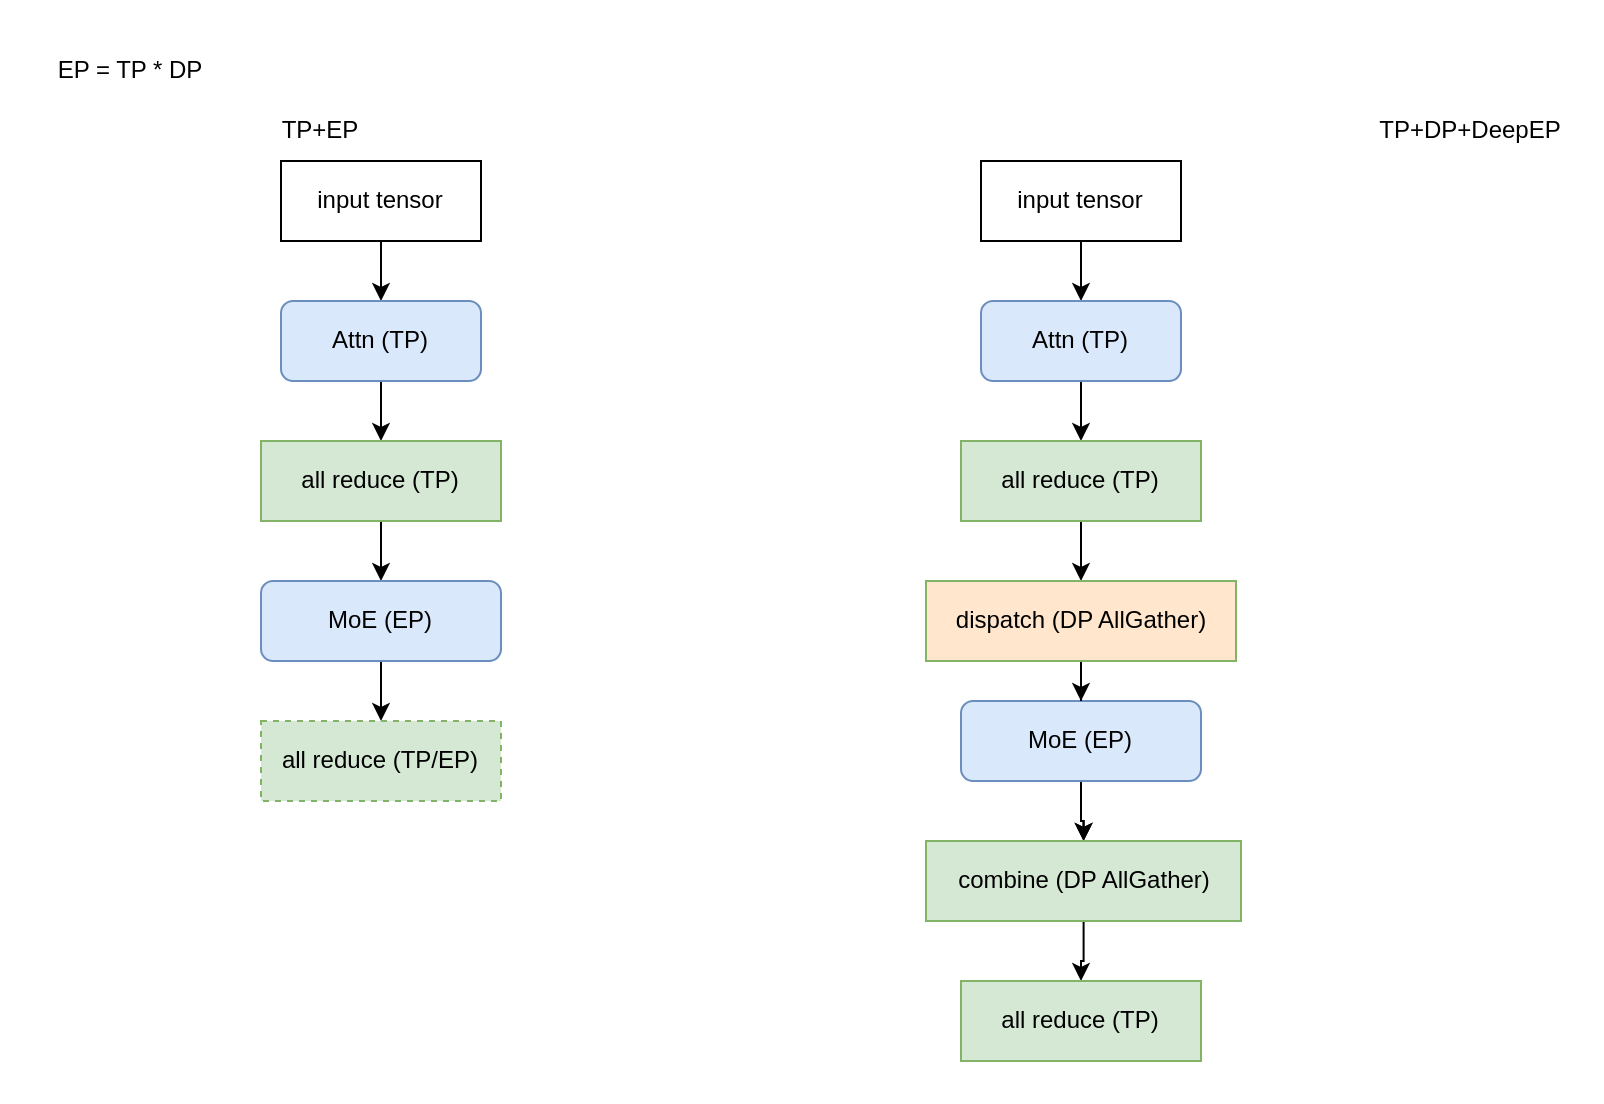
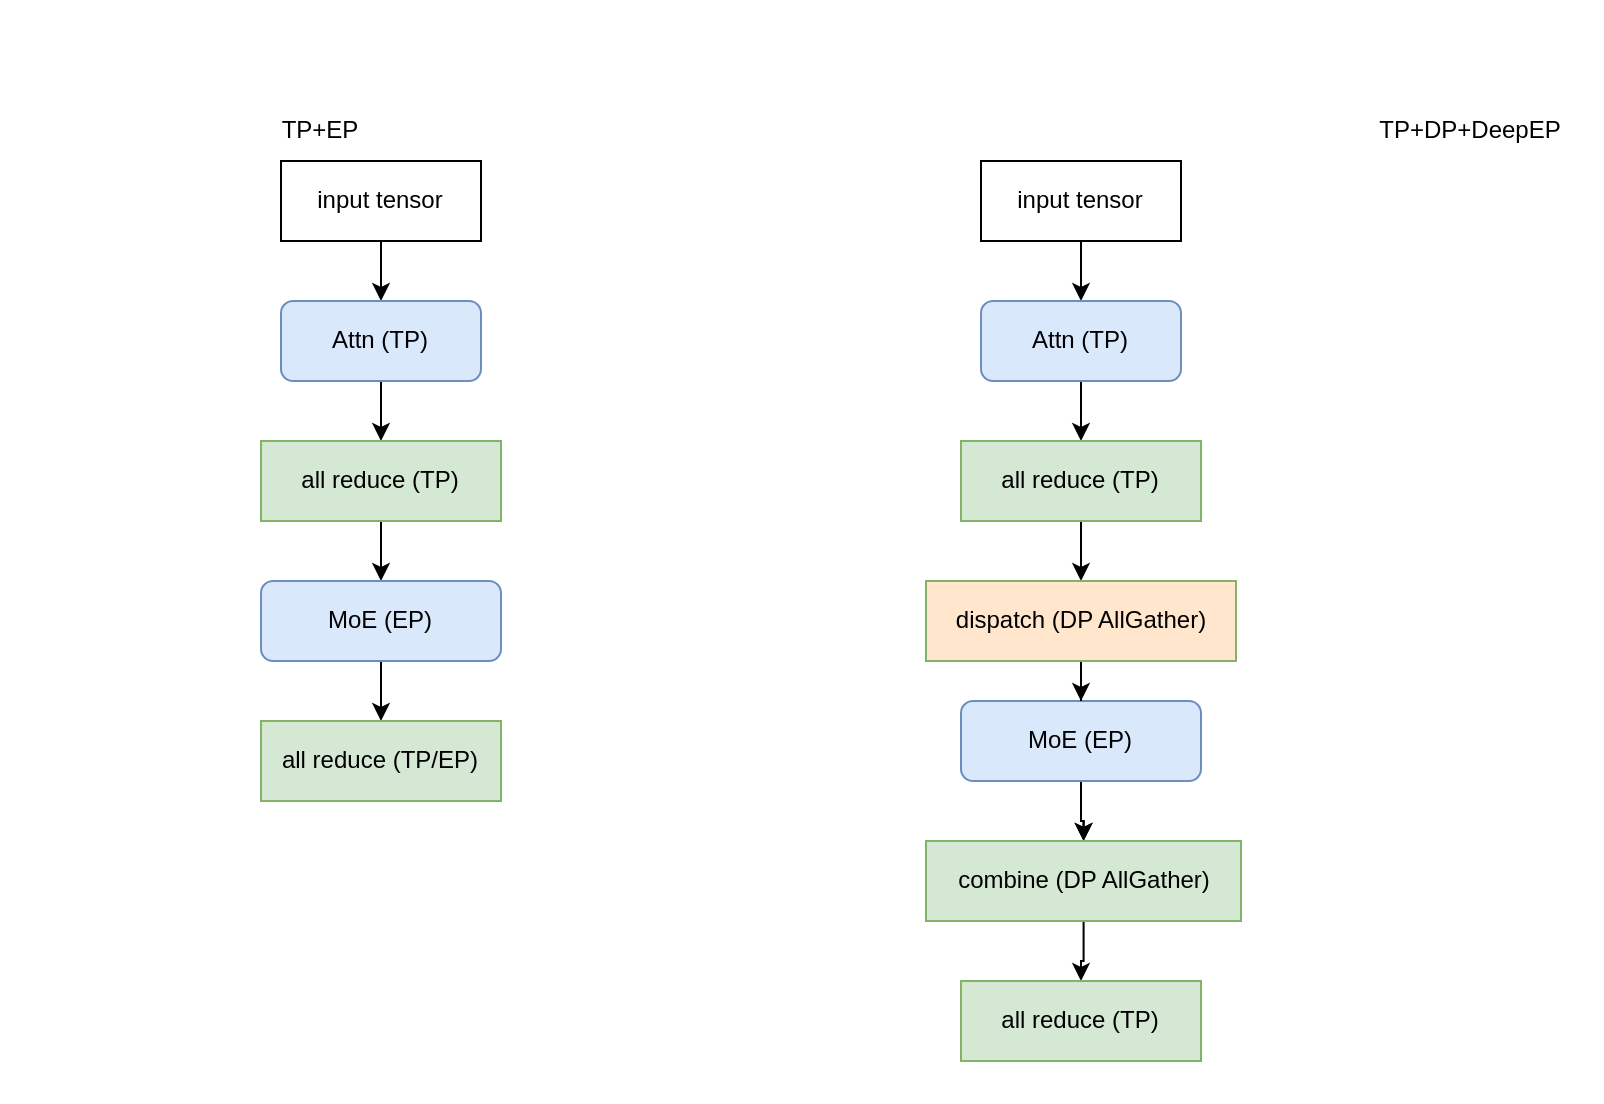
node "EP = TP * DP": removed
node "all reduce (TP/EP)": style dashed -> solid
